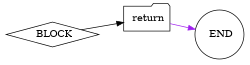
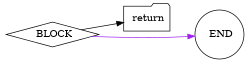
edge "return" -> "END": now "BLOCK" -> "END"
